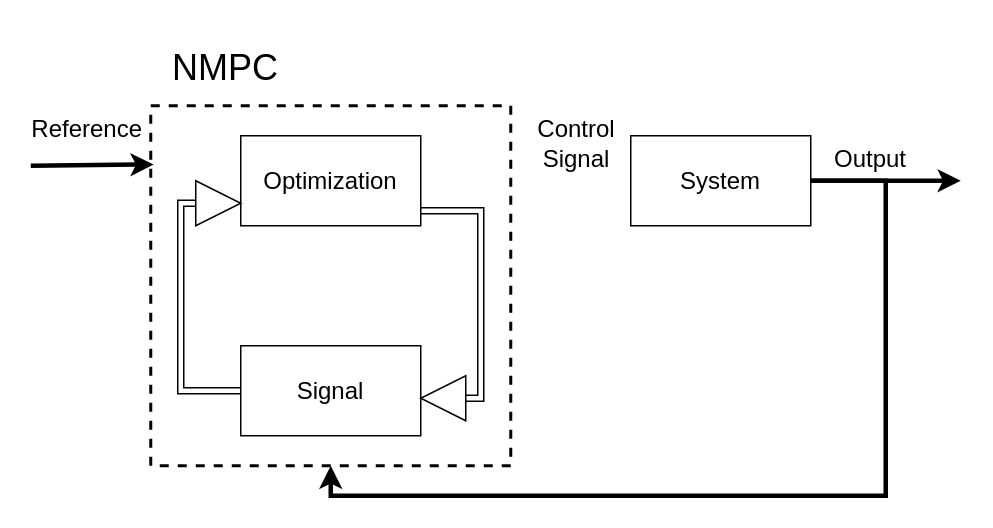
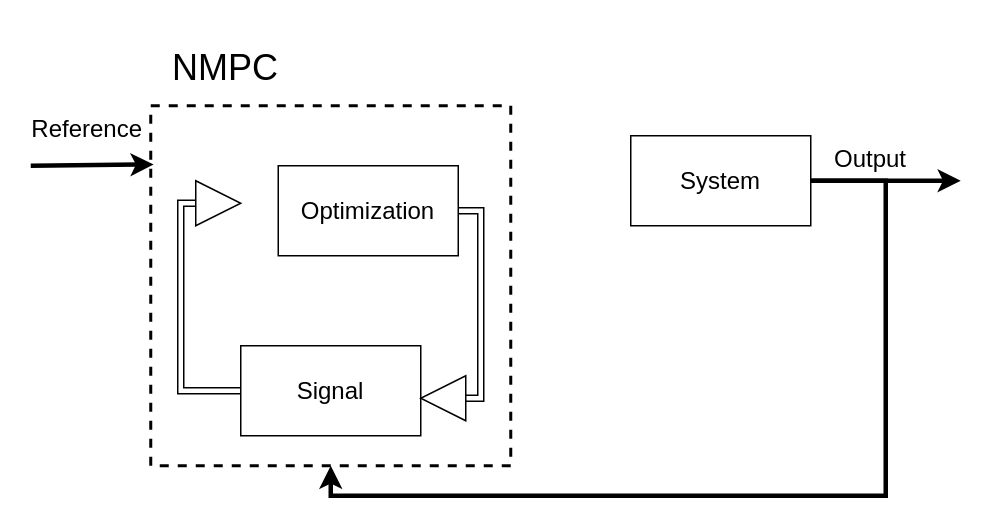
node "Control Signal": removed
node "Optimization": moved (331, 181) -> (368, 211)
